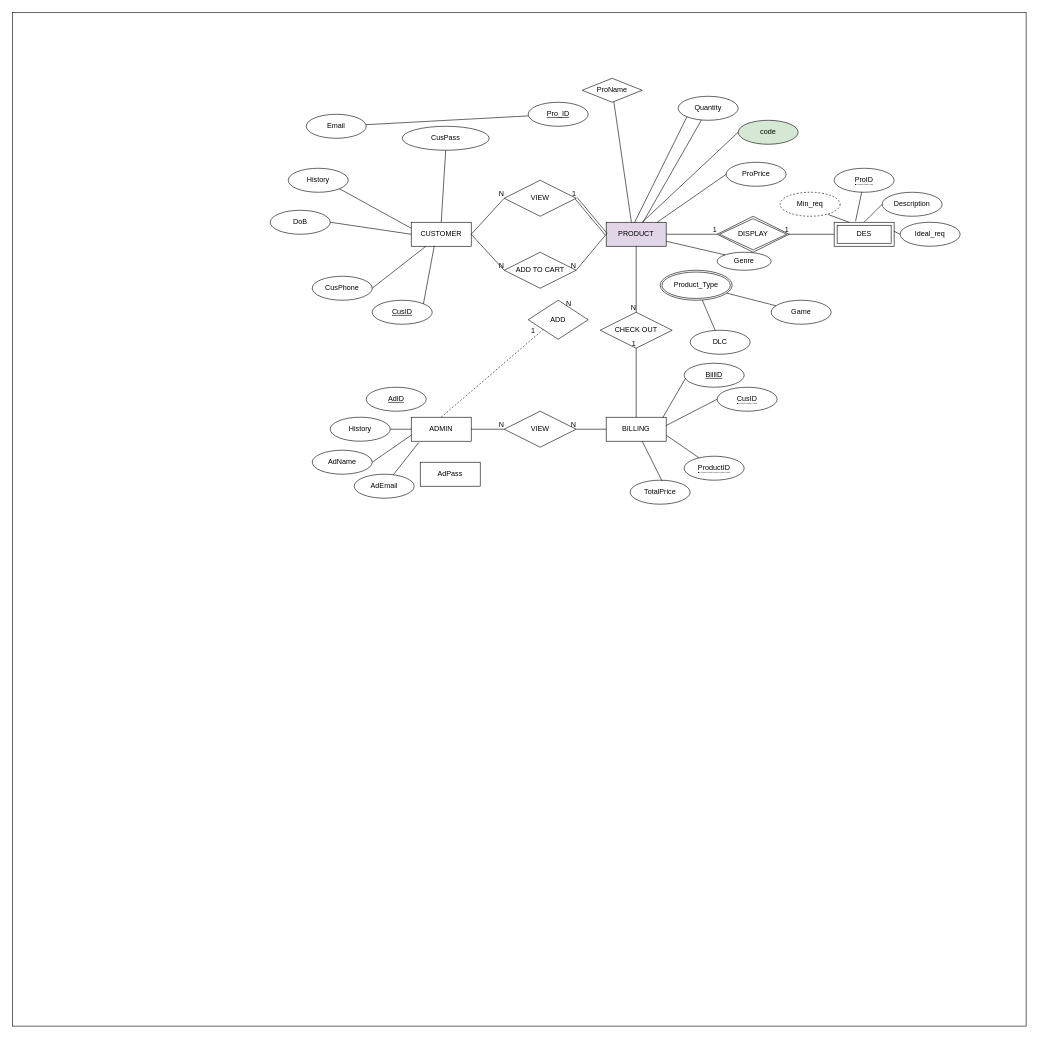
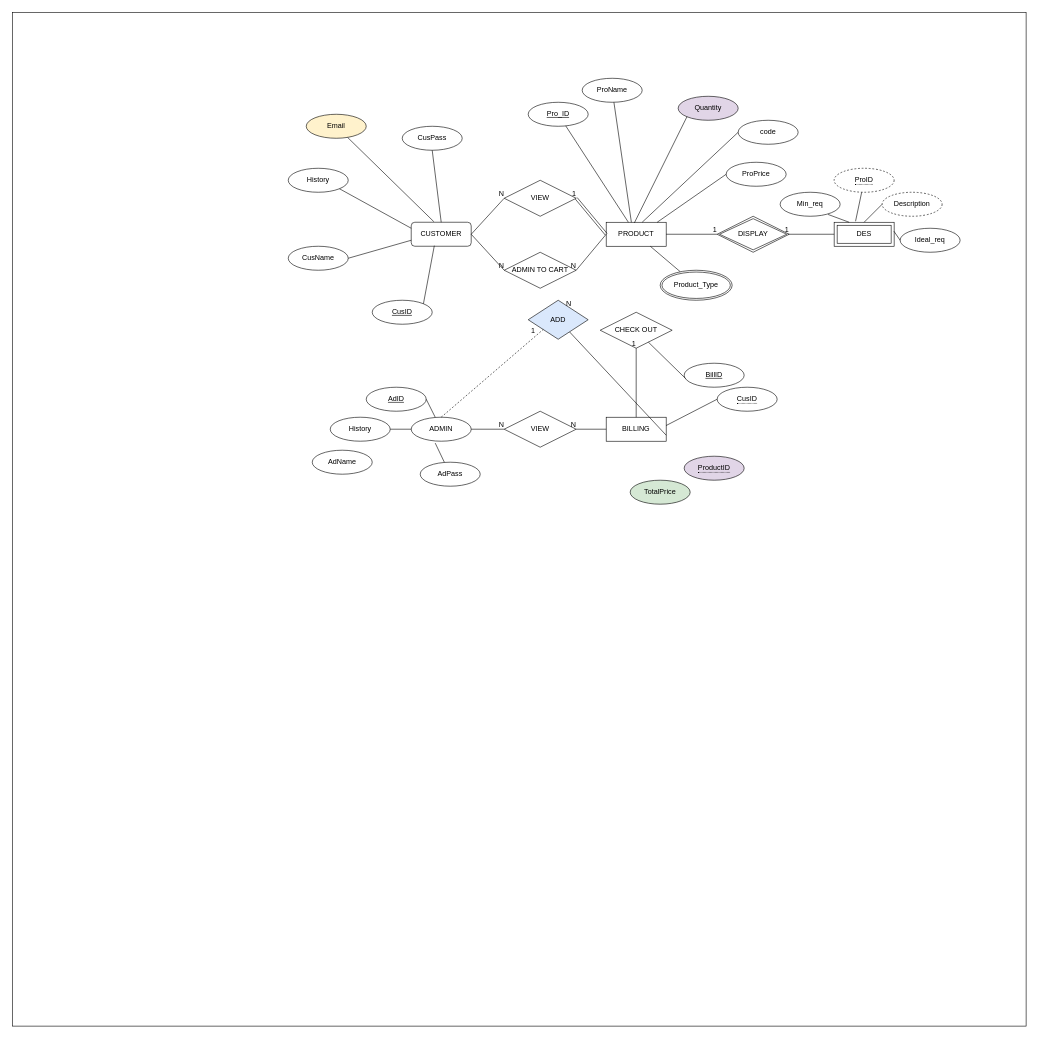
node "ProName": shape diamond -> ellipse
node "Quantity": fillcolor #ffffff -> #e1d5e7
edge "Pro_ID" -- "Email": now "CUSTOMER" -- "Email"
node "Email": fillcolor #ffffff -> #fff2cc
node "code": fillcolor #d5e8d4 -> #ffffff
node "CusPass": size 87x24 -> 60x24
edge "Quantity" -- "PRODUCT": now "Product_Type" -- "PRODUCT"
edge "Pro_ID" -- "PRODUCT": added
node "ProID": style solid -> dashed
node "Min_req": style dashed -> solid
node "Description": style solid -> dashed
node "DoB": removed
edge "DoB" -- "CUSTOMER": removed
node "CUSTOMER": shape rectangle -> rounded rectangle
node "PRODUCT": fillcolor #e1d5e7 -> #ffffff
node "Ideal_req": moved (930, 234) -> (930, 240)
edge "PRODUCT" -- "Genre": removed
edge "CUSTOMER" -- "CusName": added
node "CusName": added
node "Genre": removed
edge "CUSTOMER" -- "CusPhone": removed
node "ADD TO CART": label "ADD TO CART" -> "ADMIN TO CART"
edge "PRODUCT" -- "CHECK OUT": removed, label "N"
node "CusPhone": removed
edge "Product_Type" -- "Game": removed
node "Game": removed
edge "Product_Type" -- "DLC": removed
node "ADD": fillcolor #ffffff -> #dae8fc
node "DLC": removed
edge "BillID" -- "BILLING": now "BillID" -- "CHECK OUT"
edge "AdID" -- "ADMIN": added
node "ADMIN": shape rectangle -> ellipse
edge "BILLING" -- "ProductID": now "BILLING" -- "ADD"
edge "ADMIN" -- "AdName": removed
edge "ADMIN" -- "AdPass": added
edge "ADMIN" -- "AdEmail": removed
edge "BILLING" -- "TotalPrice": removed
node "ProductID": fillcolor #ffffff -> #e1d5e7
node "AdPass": shape rectangle -> ellipse
node "AdEmail": removed
node "TotalPrice": fillcolor #ffffff -> #d5e8d4
